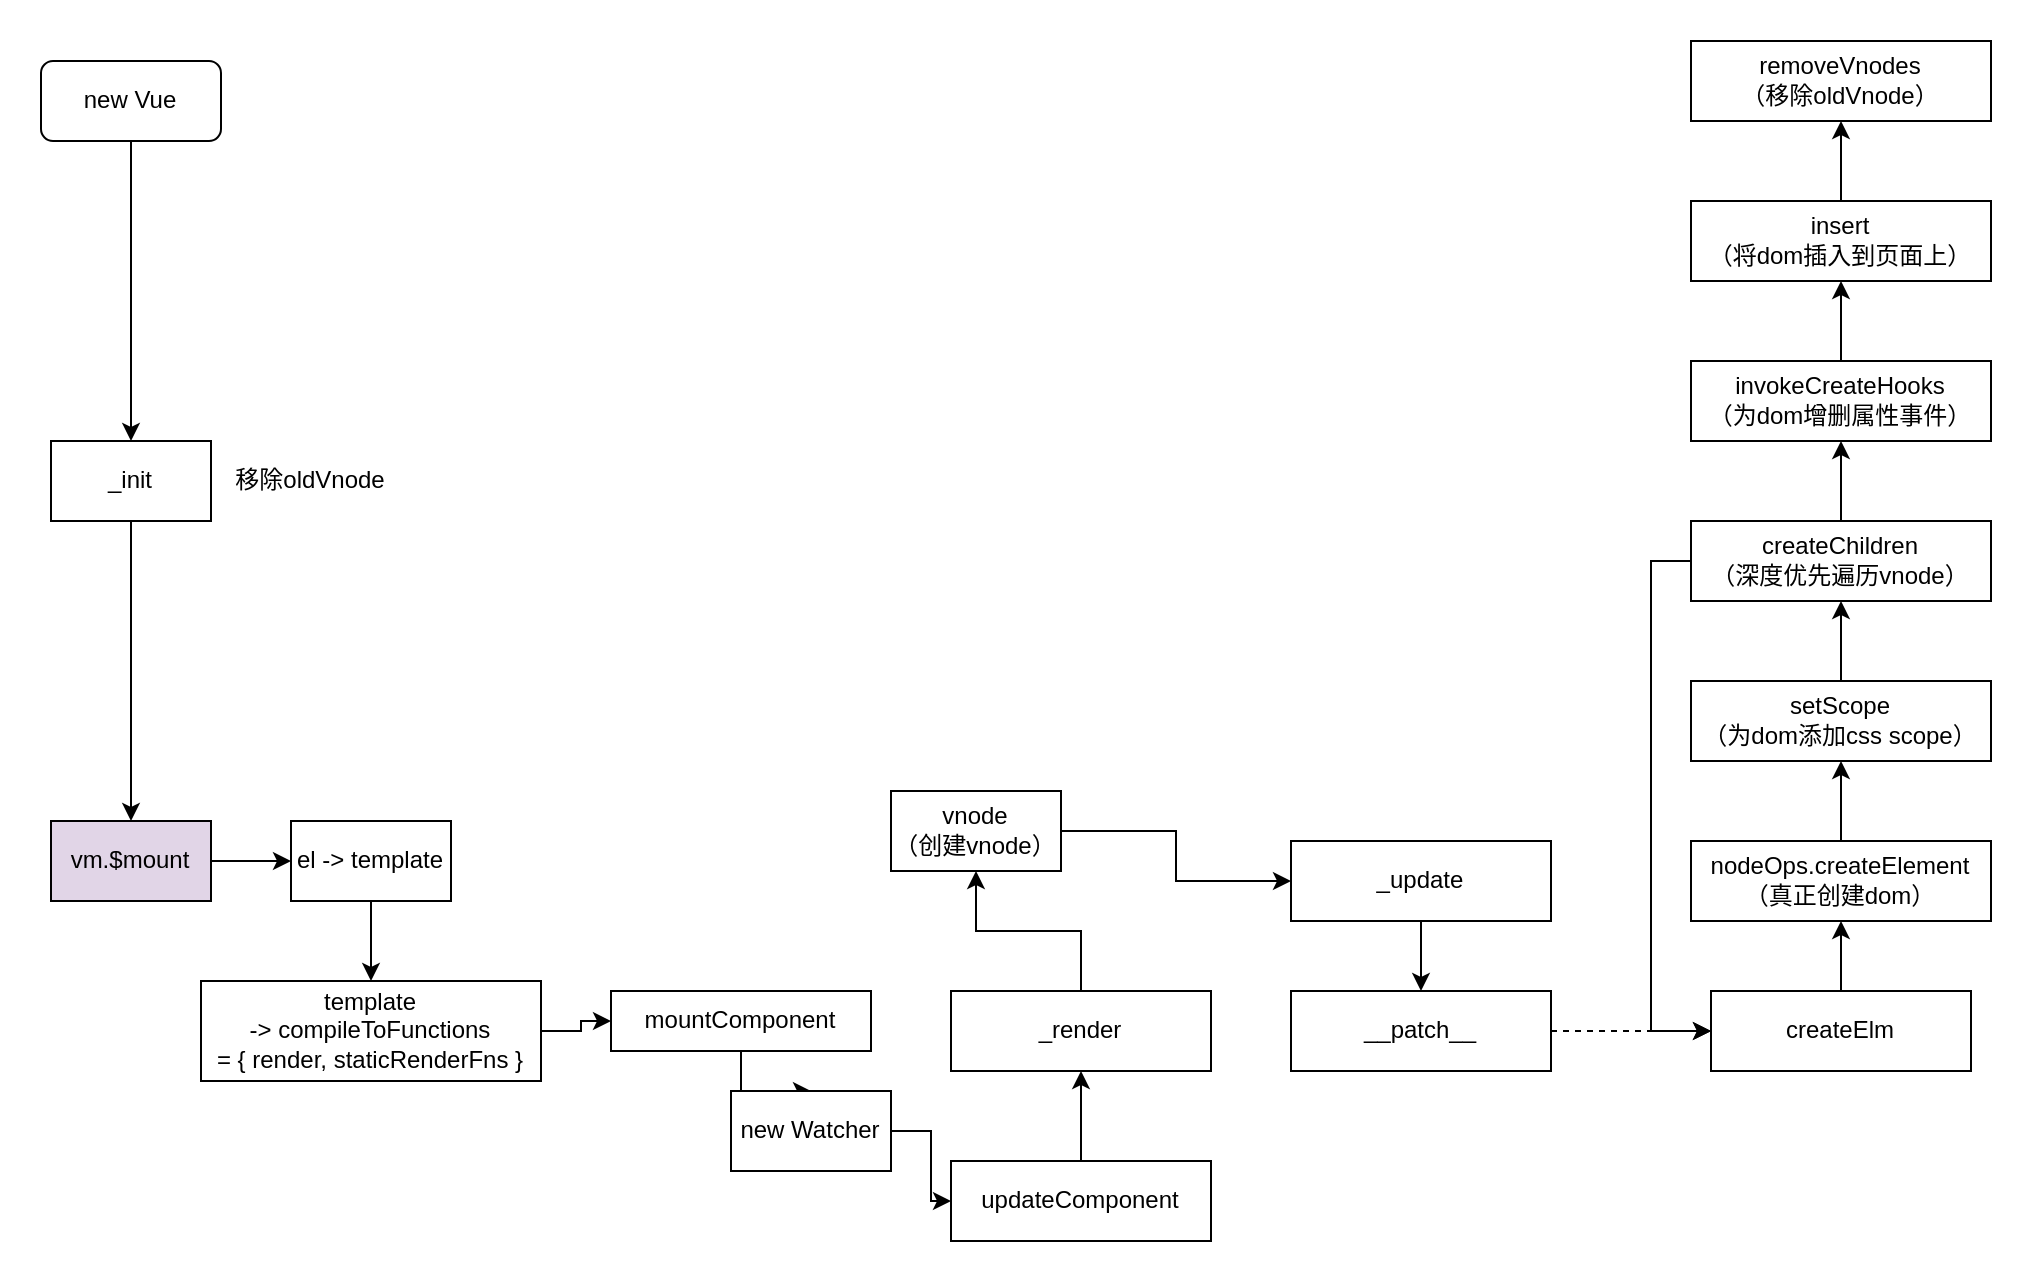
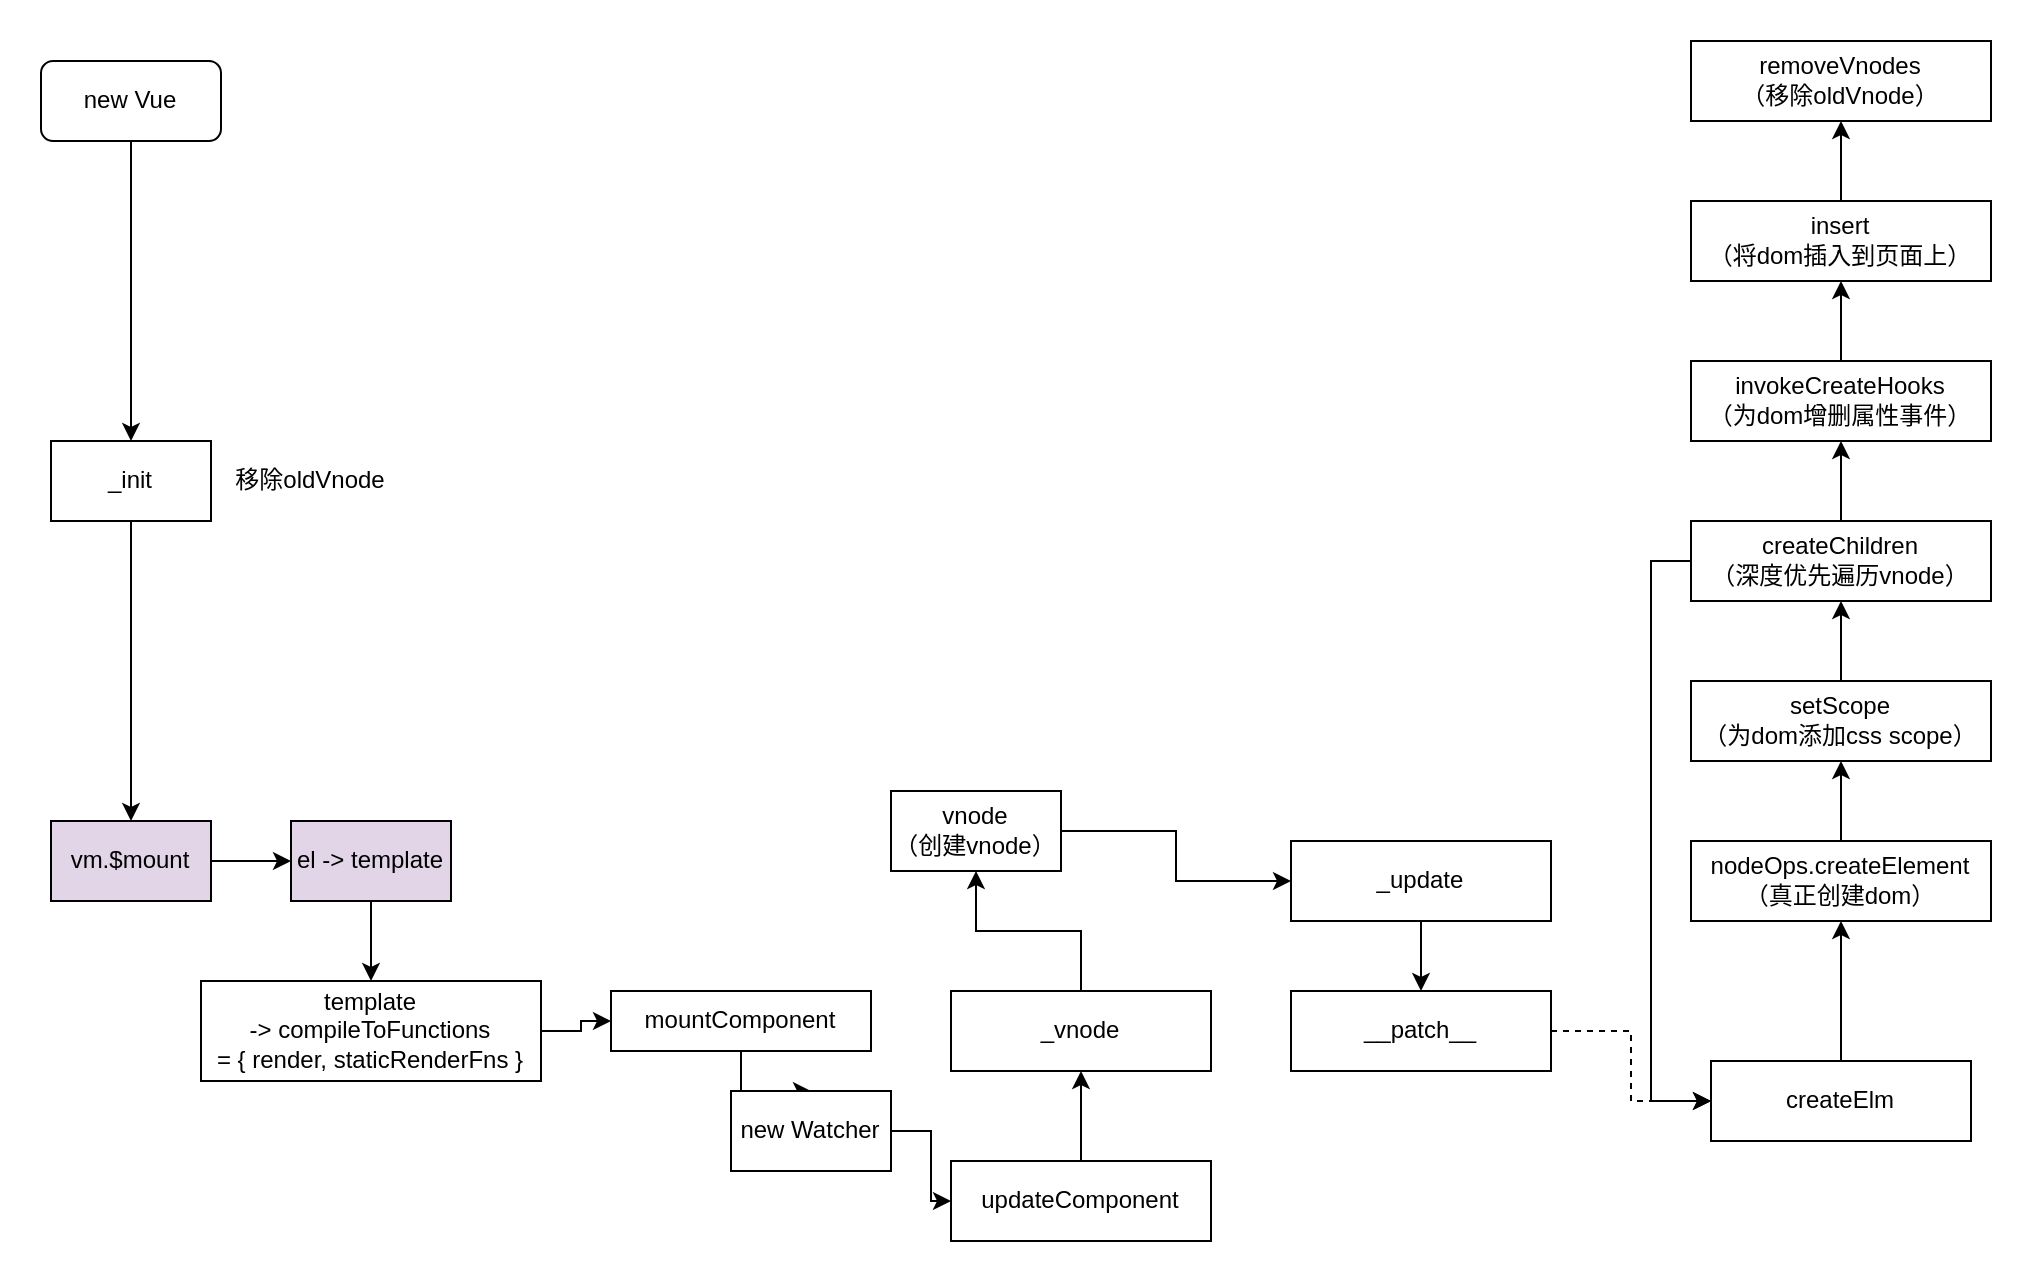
node "el -> template": fillcolor #ffffff -> #e1d5e7
node "_render": label "_render" -> "_vnode"
node "createElm": moved (1841, 1031) -> (1841, 1101)
